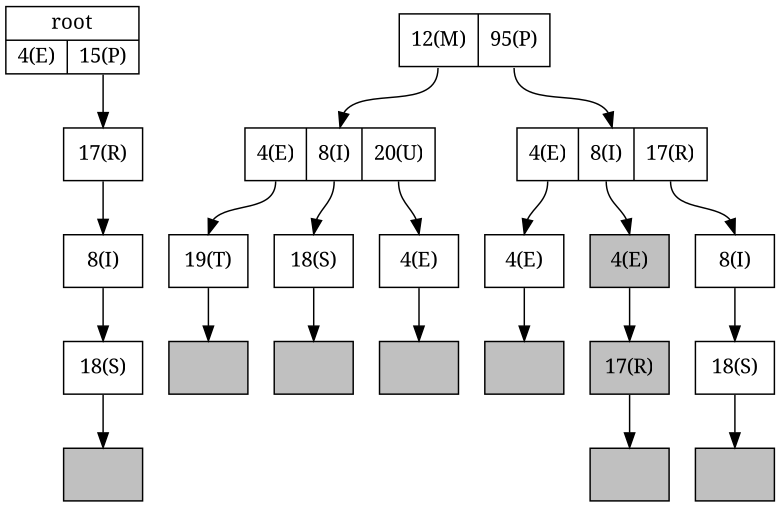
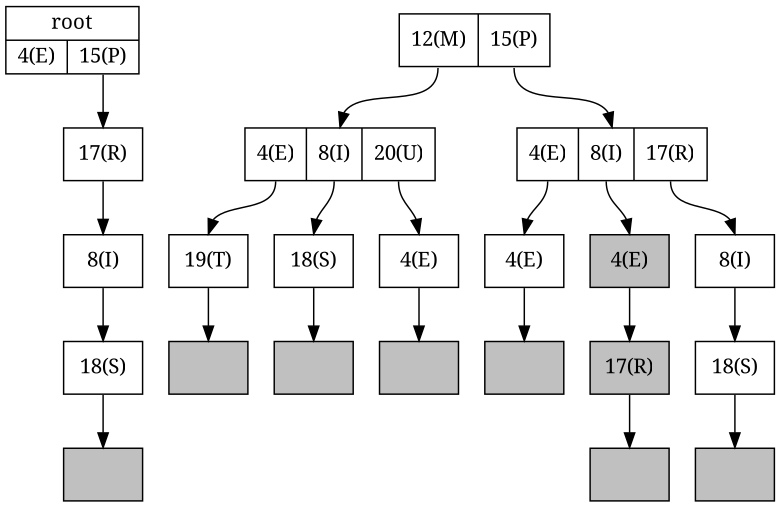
node "12(M)": text "95(P)" -> "15(P)"
